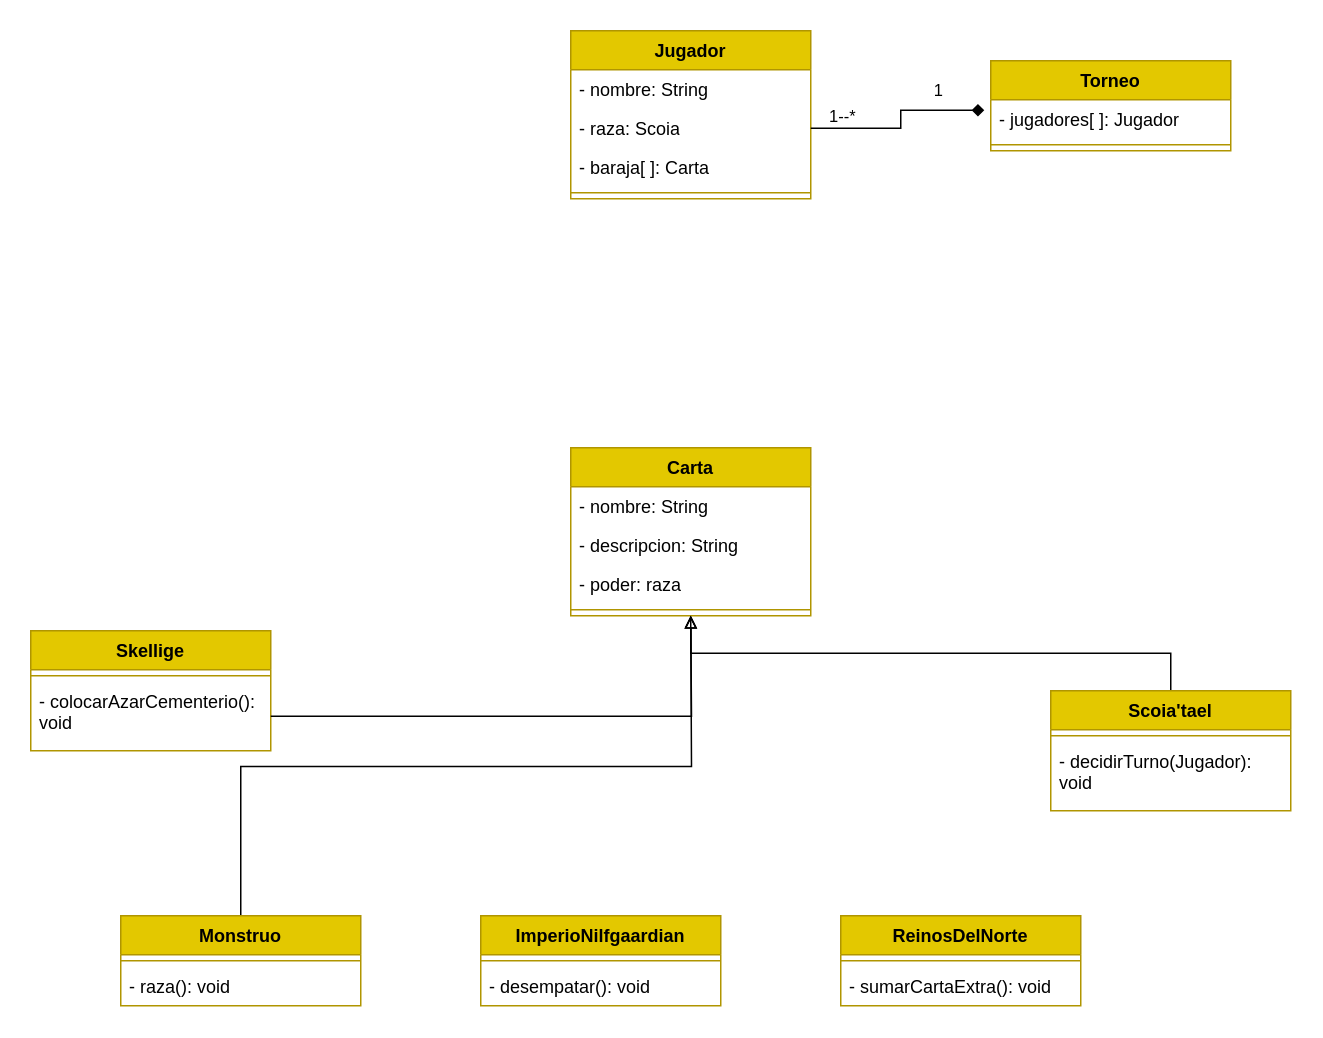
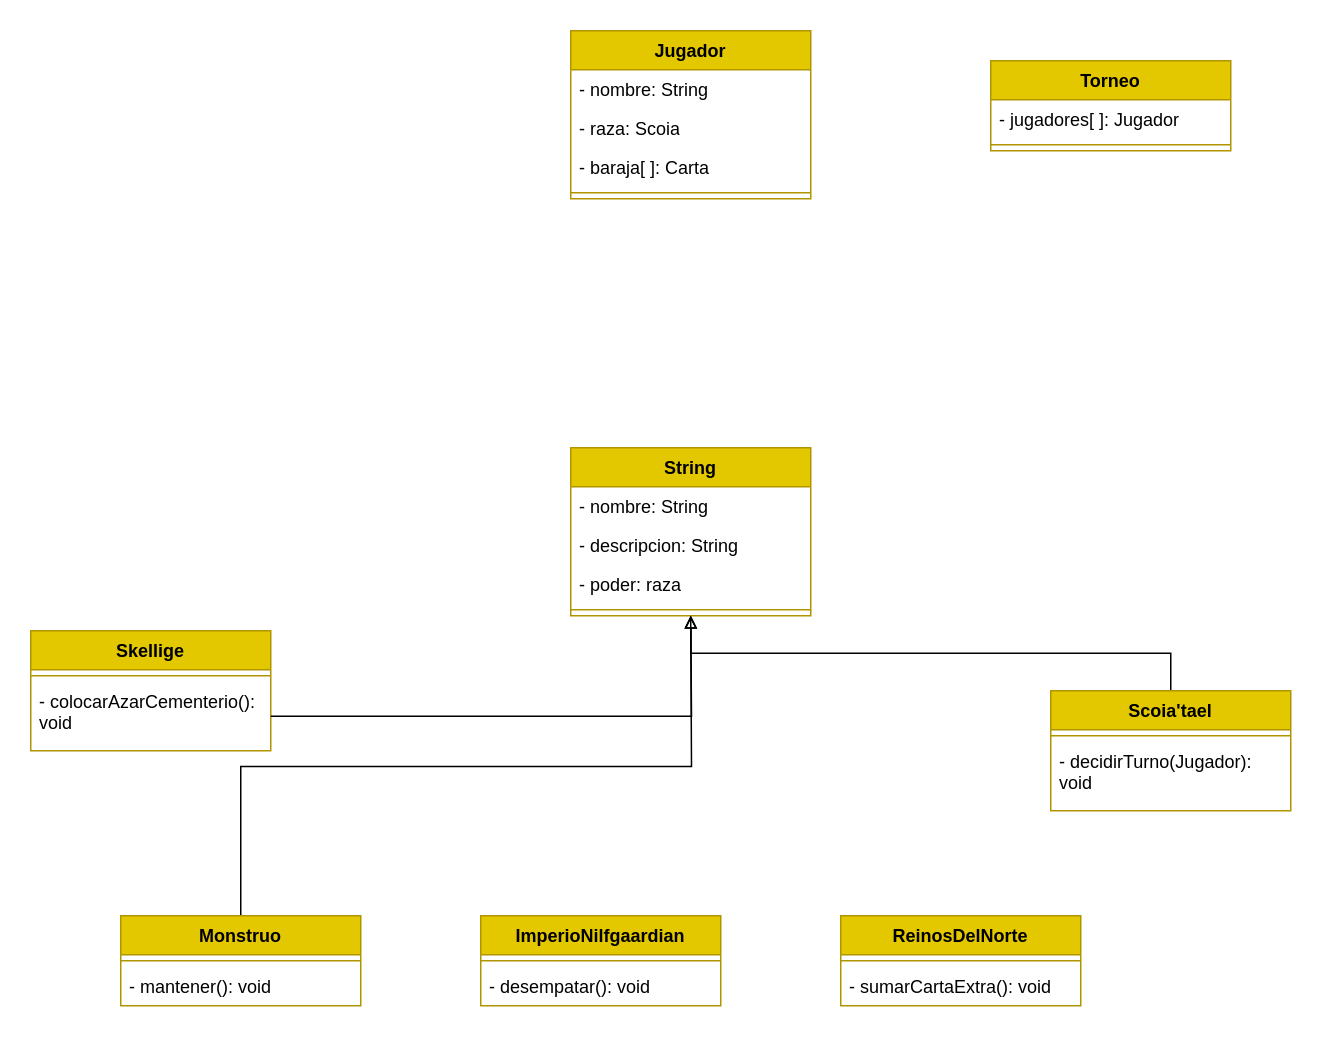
edge "- raza: Scoia" -> "- jugadores[ ]: Jugador": removed, labels "1--*", "1"
node "Carta": label "Carta" -> "String"
node "- raza(): void": label "- raza(): void" -> "- mantener(): void"
